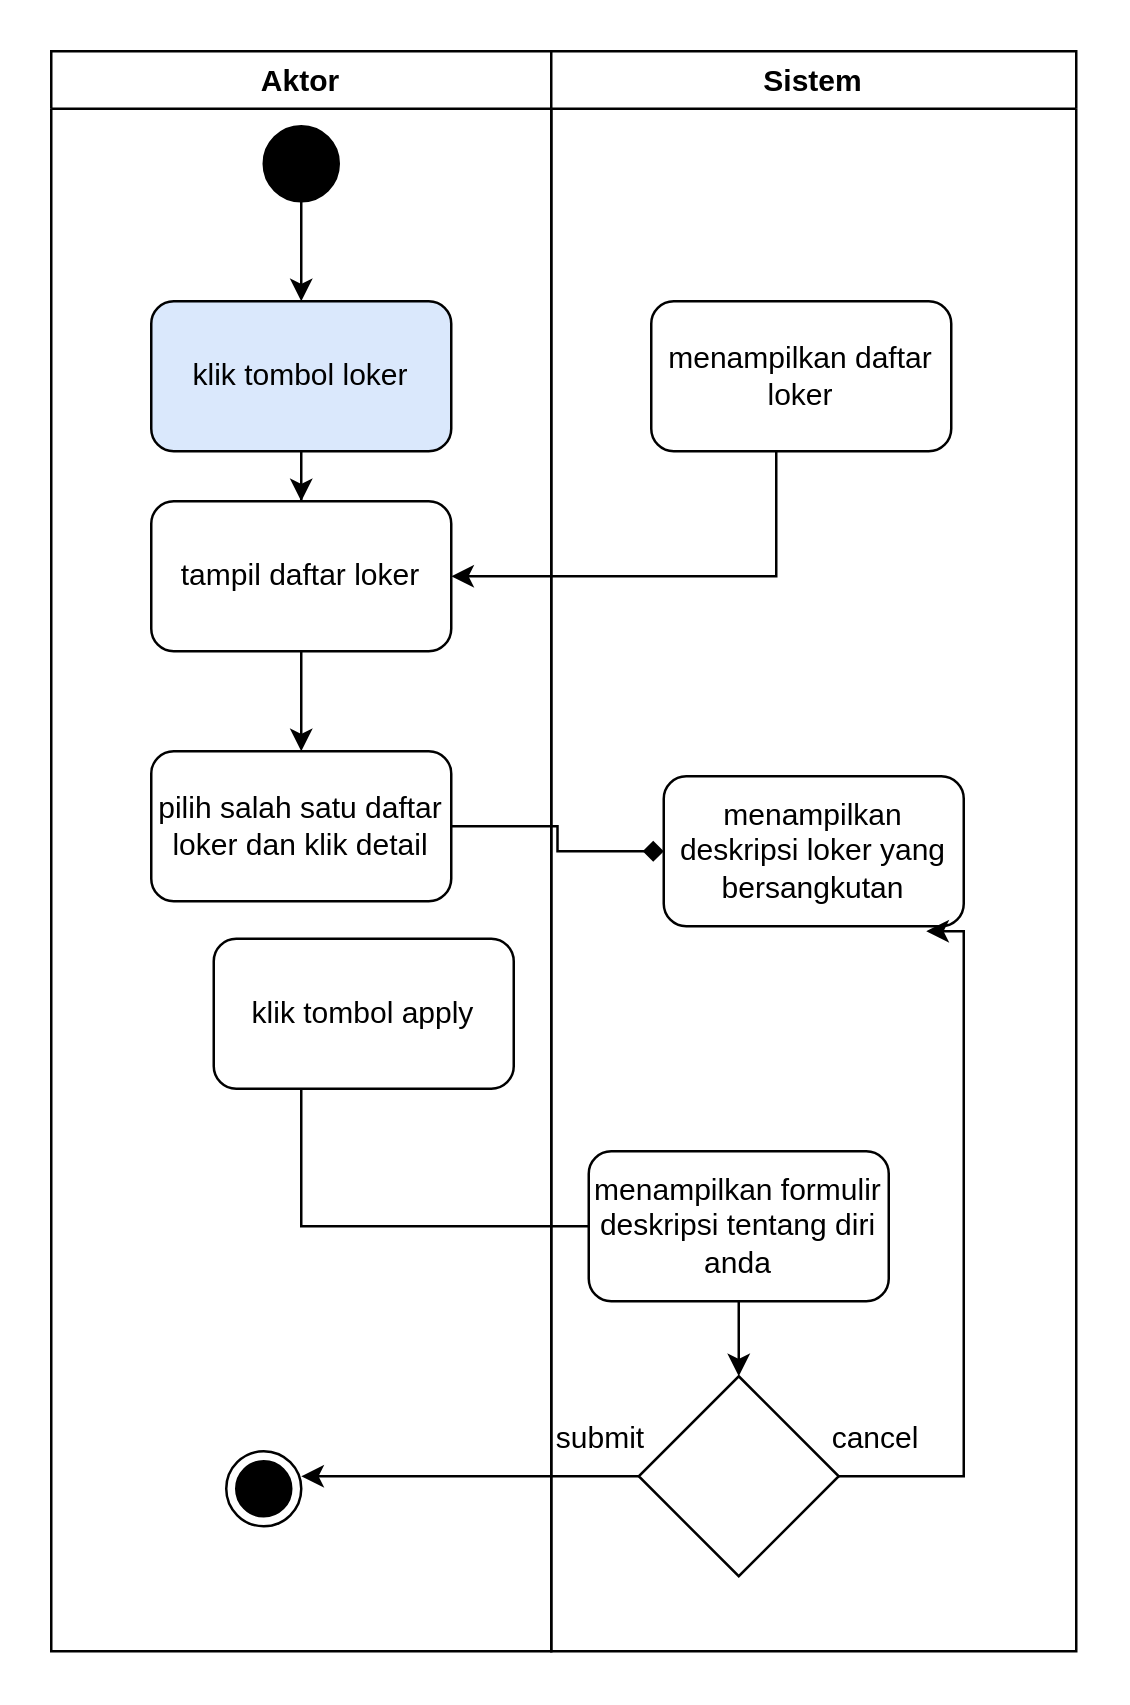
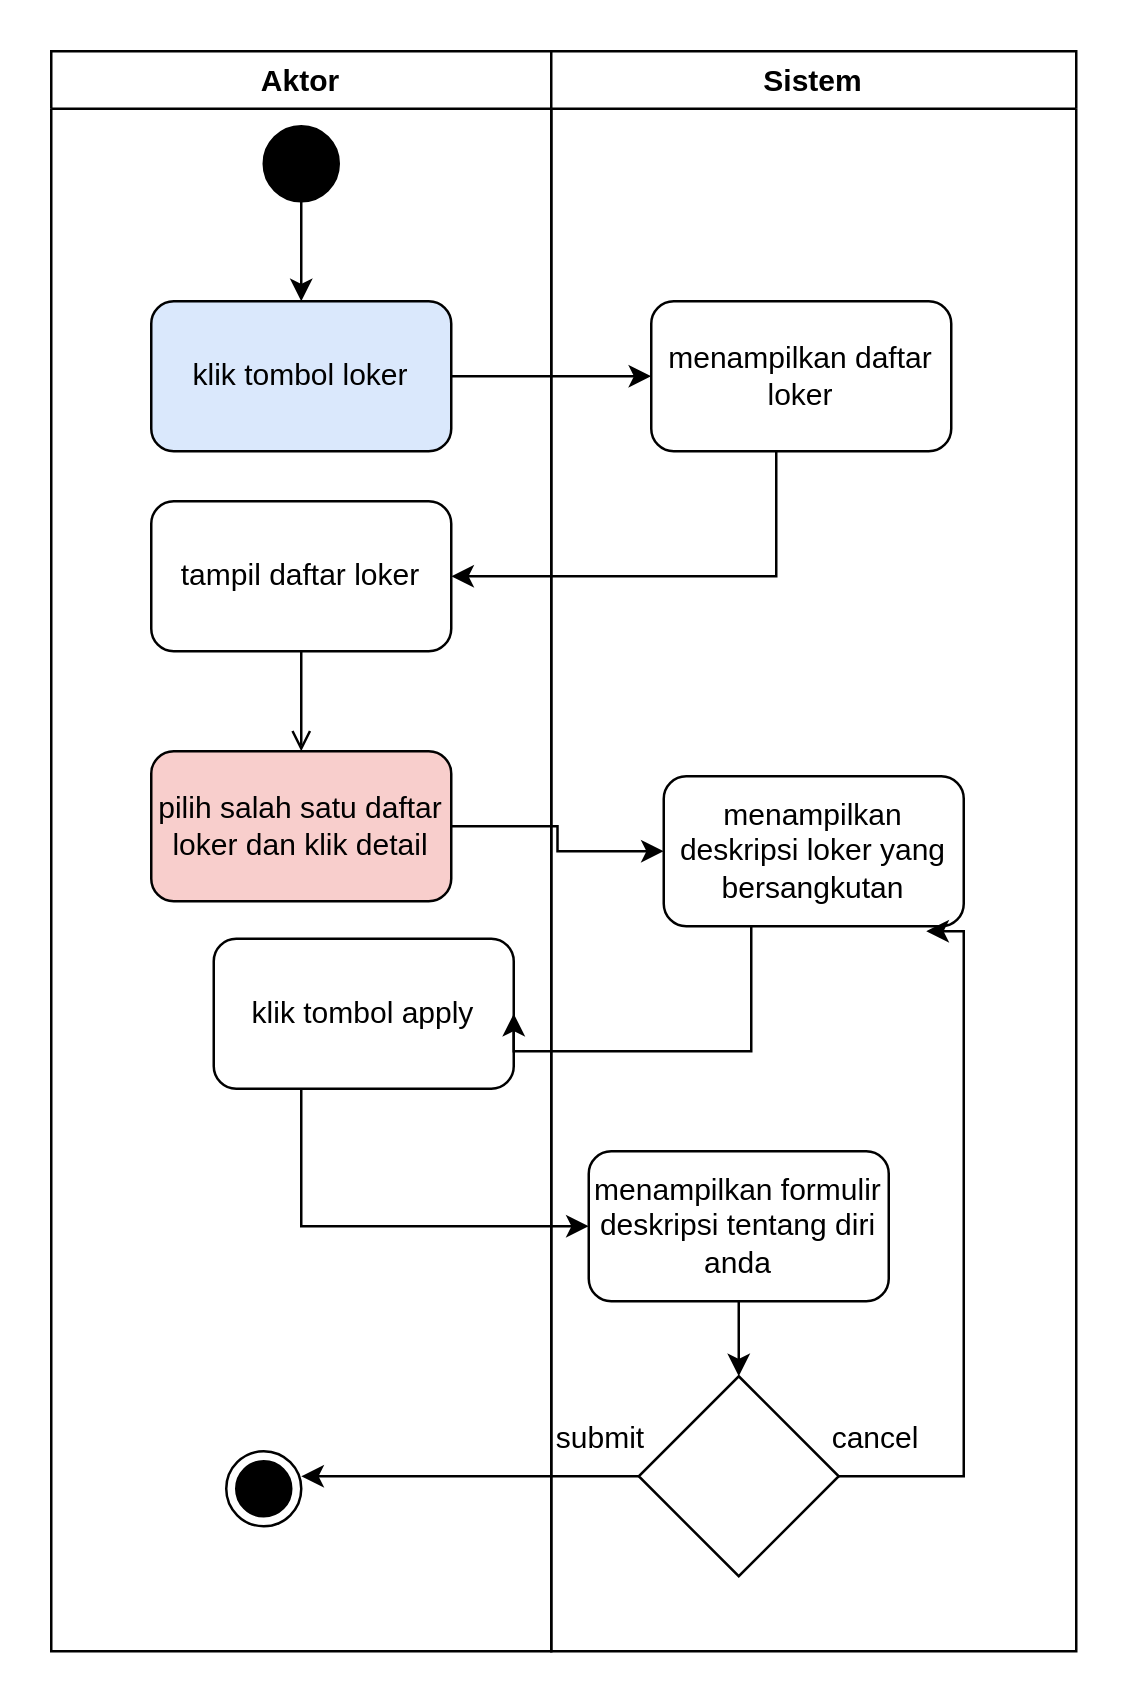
edge "klik tombol loker" -> "tampil daftar loker": now "klik tombol loker" -> "menampilkan daftar loker"
edge "tampil daftar loker" -> "pilih salah satu daftar loker dan klik detail": arrowhead classic -> open
node "pilih salah satu daftar loker dan klik detail": fillcolor #ffffff -> #f8cecc
edge "pilih salah satu daftar loker dan klik detail" -> "menampilkan deskripsi loker yang bersangkutan": arrowhead diamond -> classic
edge "menampilkan deskripsi loker yang bersangkutan" -> "klik tombol apply": added
edge "klik tombol apply" -- "menampilkan formulir deskripsi tentang diri anda": arrowhead none -> classic
